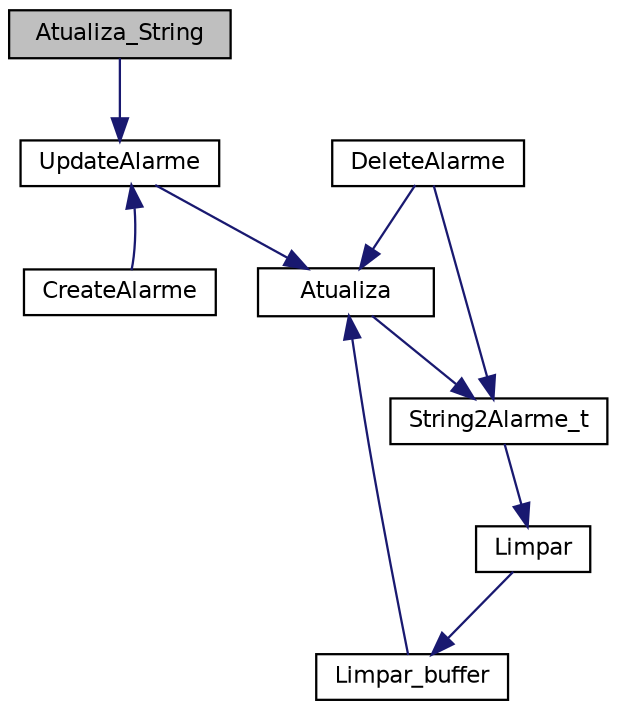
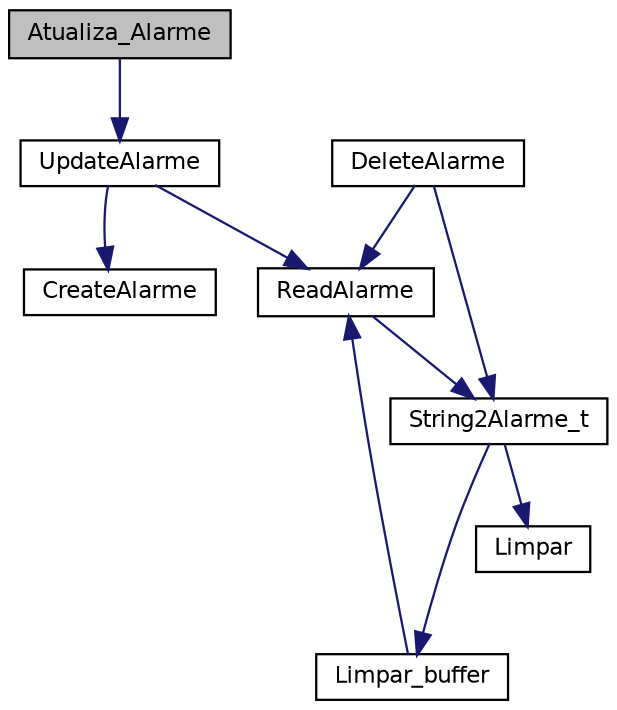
node "Atualiza_String": label "Atualiza_String" -> "Atualiza_Alarme"
edge "CreateAlarme" -> "UpdateAlarme": reversed
node "Atualiza": label "Atualiza" -> "ReadAlarme"
edge "Limpar" -> "Limpar_buffer": now "String2Alarme_t" -> "Limpar_buffer"
